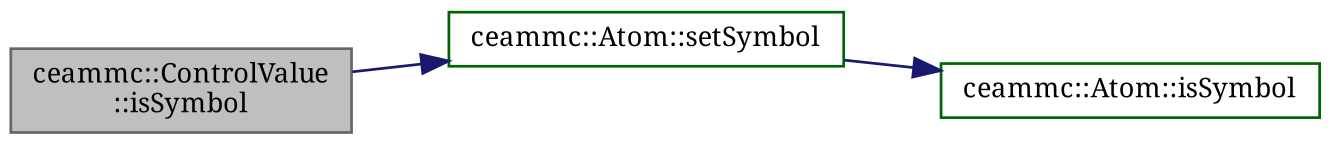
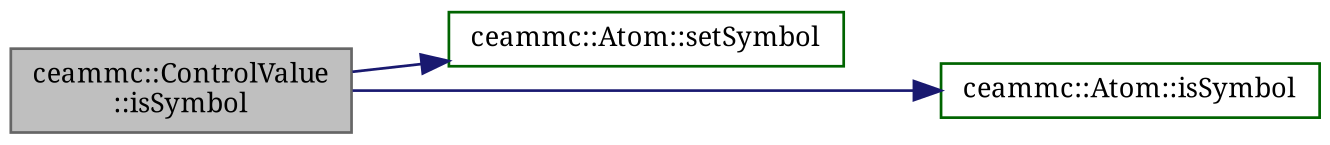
edge "ceammc::Atom::setSymbol" -> "ceammc::Atom::isSymbol": now "ceammc::ControlValue ::isSymbol" -> "ceammc::Atom::isSymbol"
